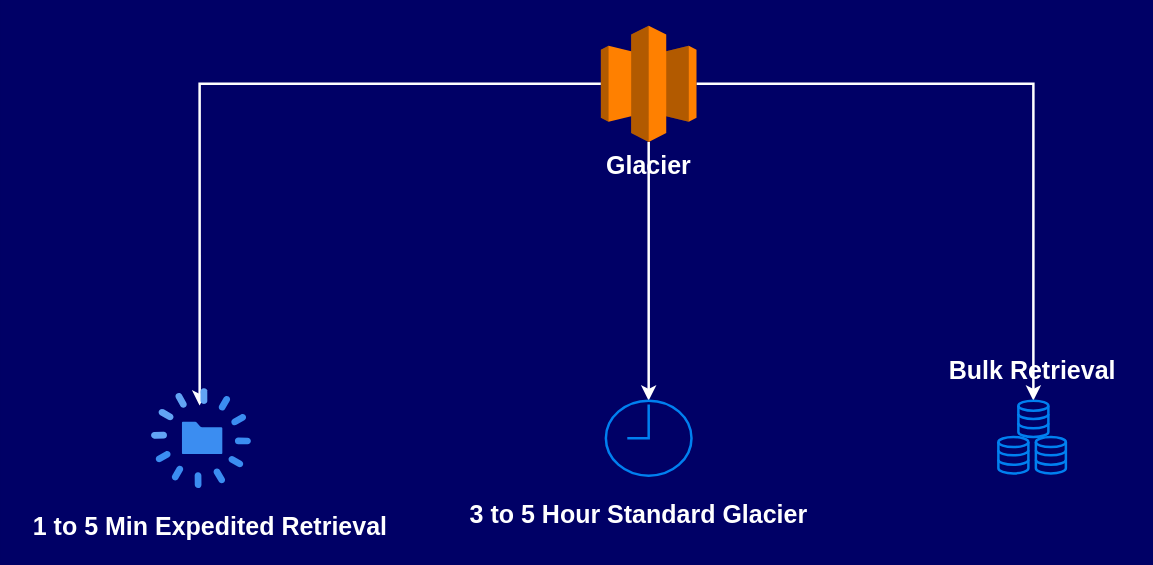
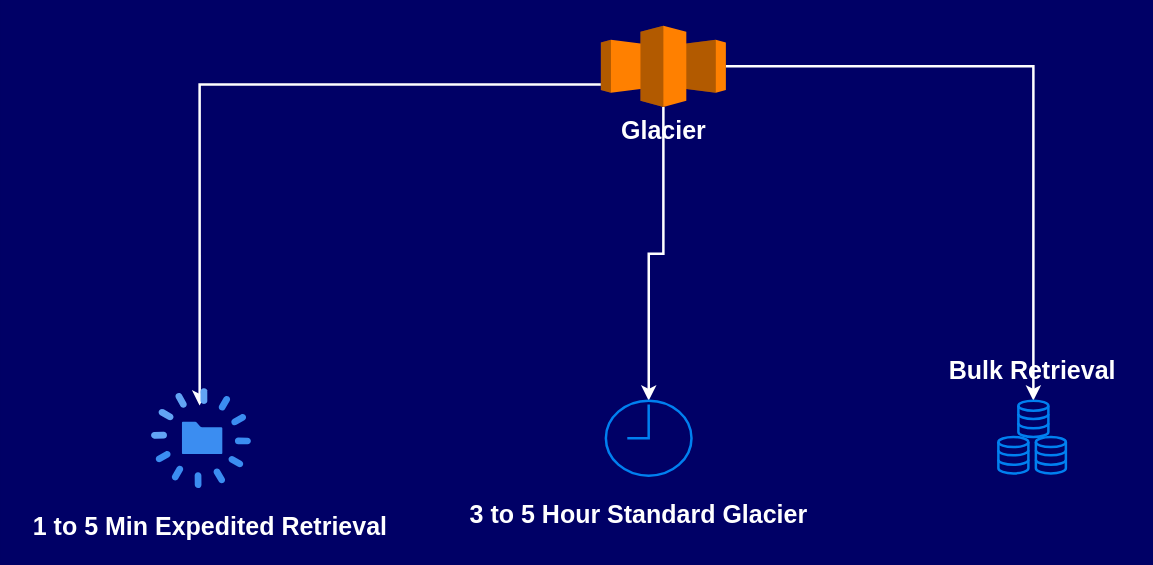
node "Glacier": size 96x116 -> 125x81
